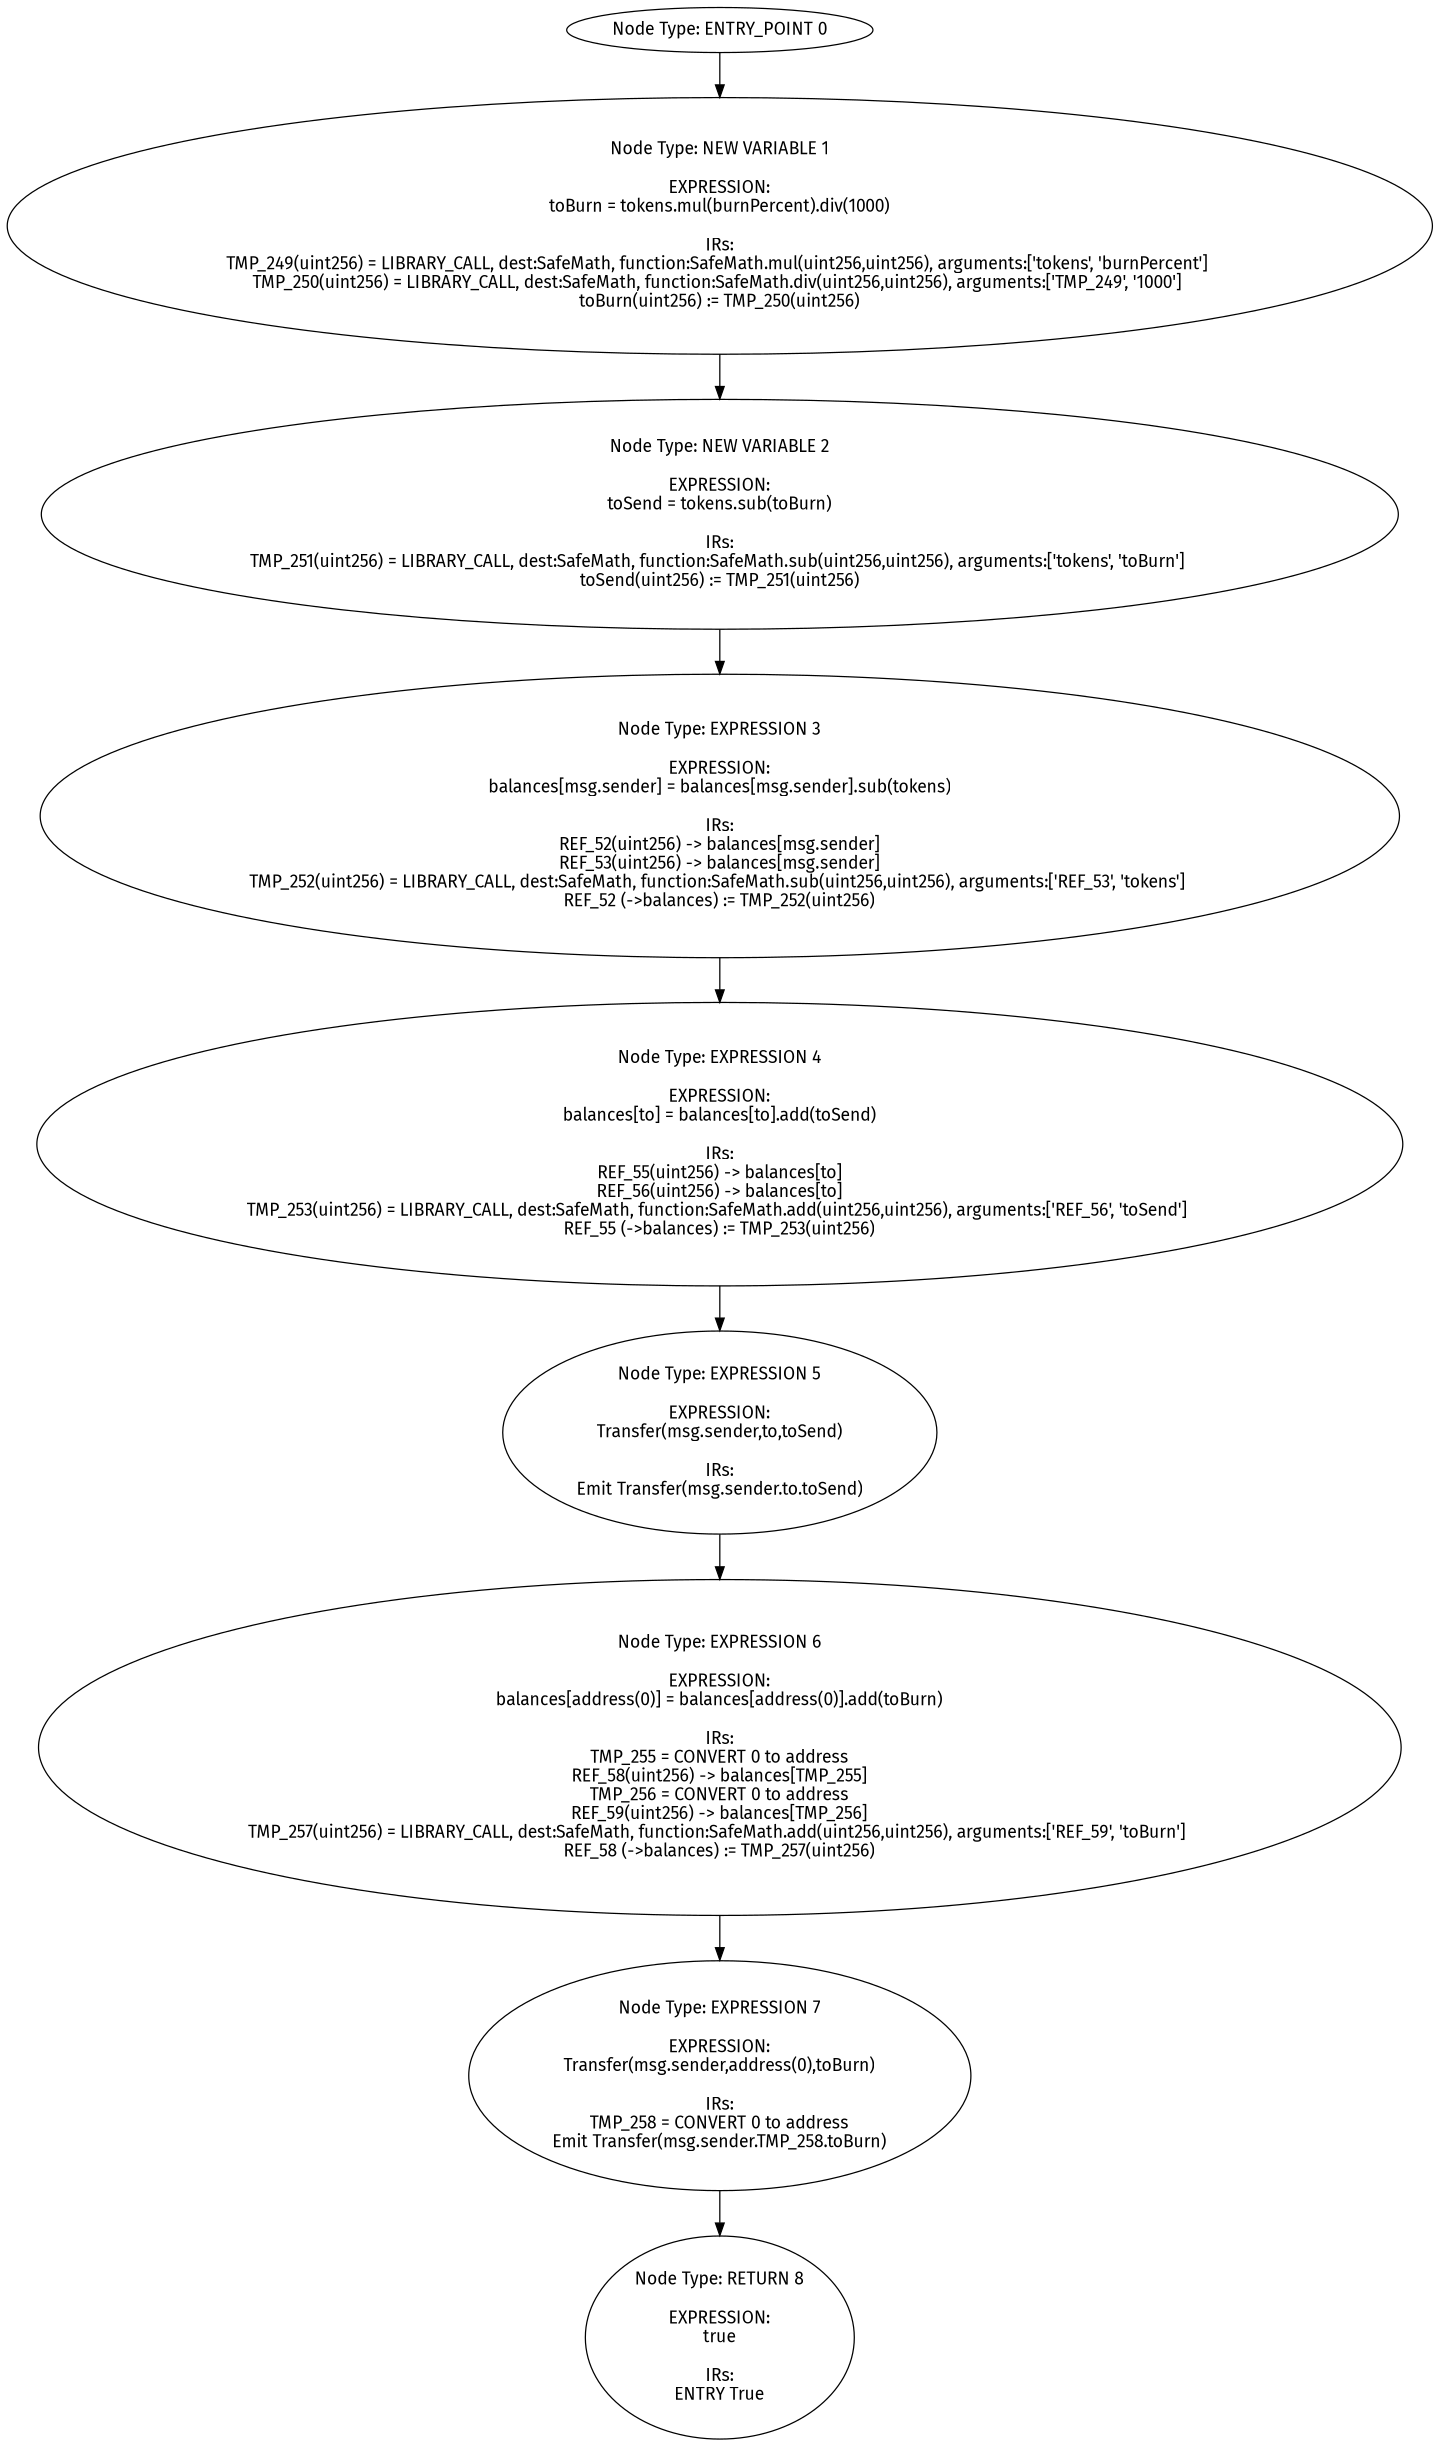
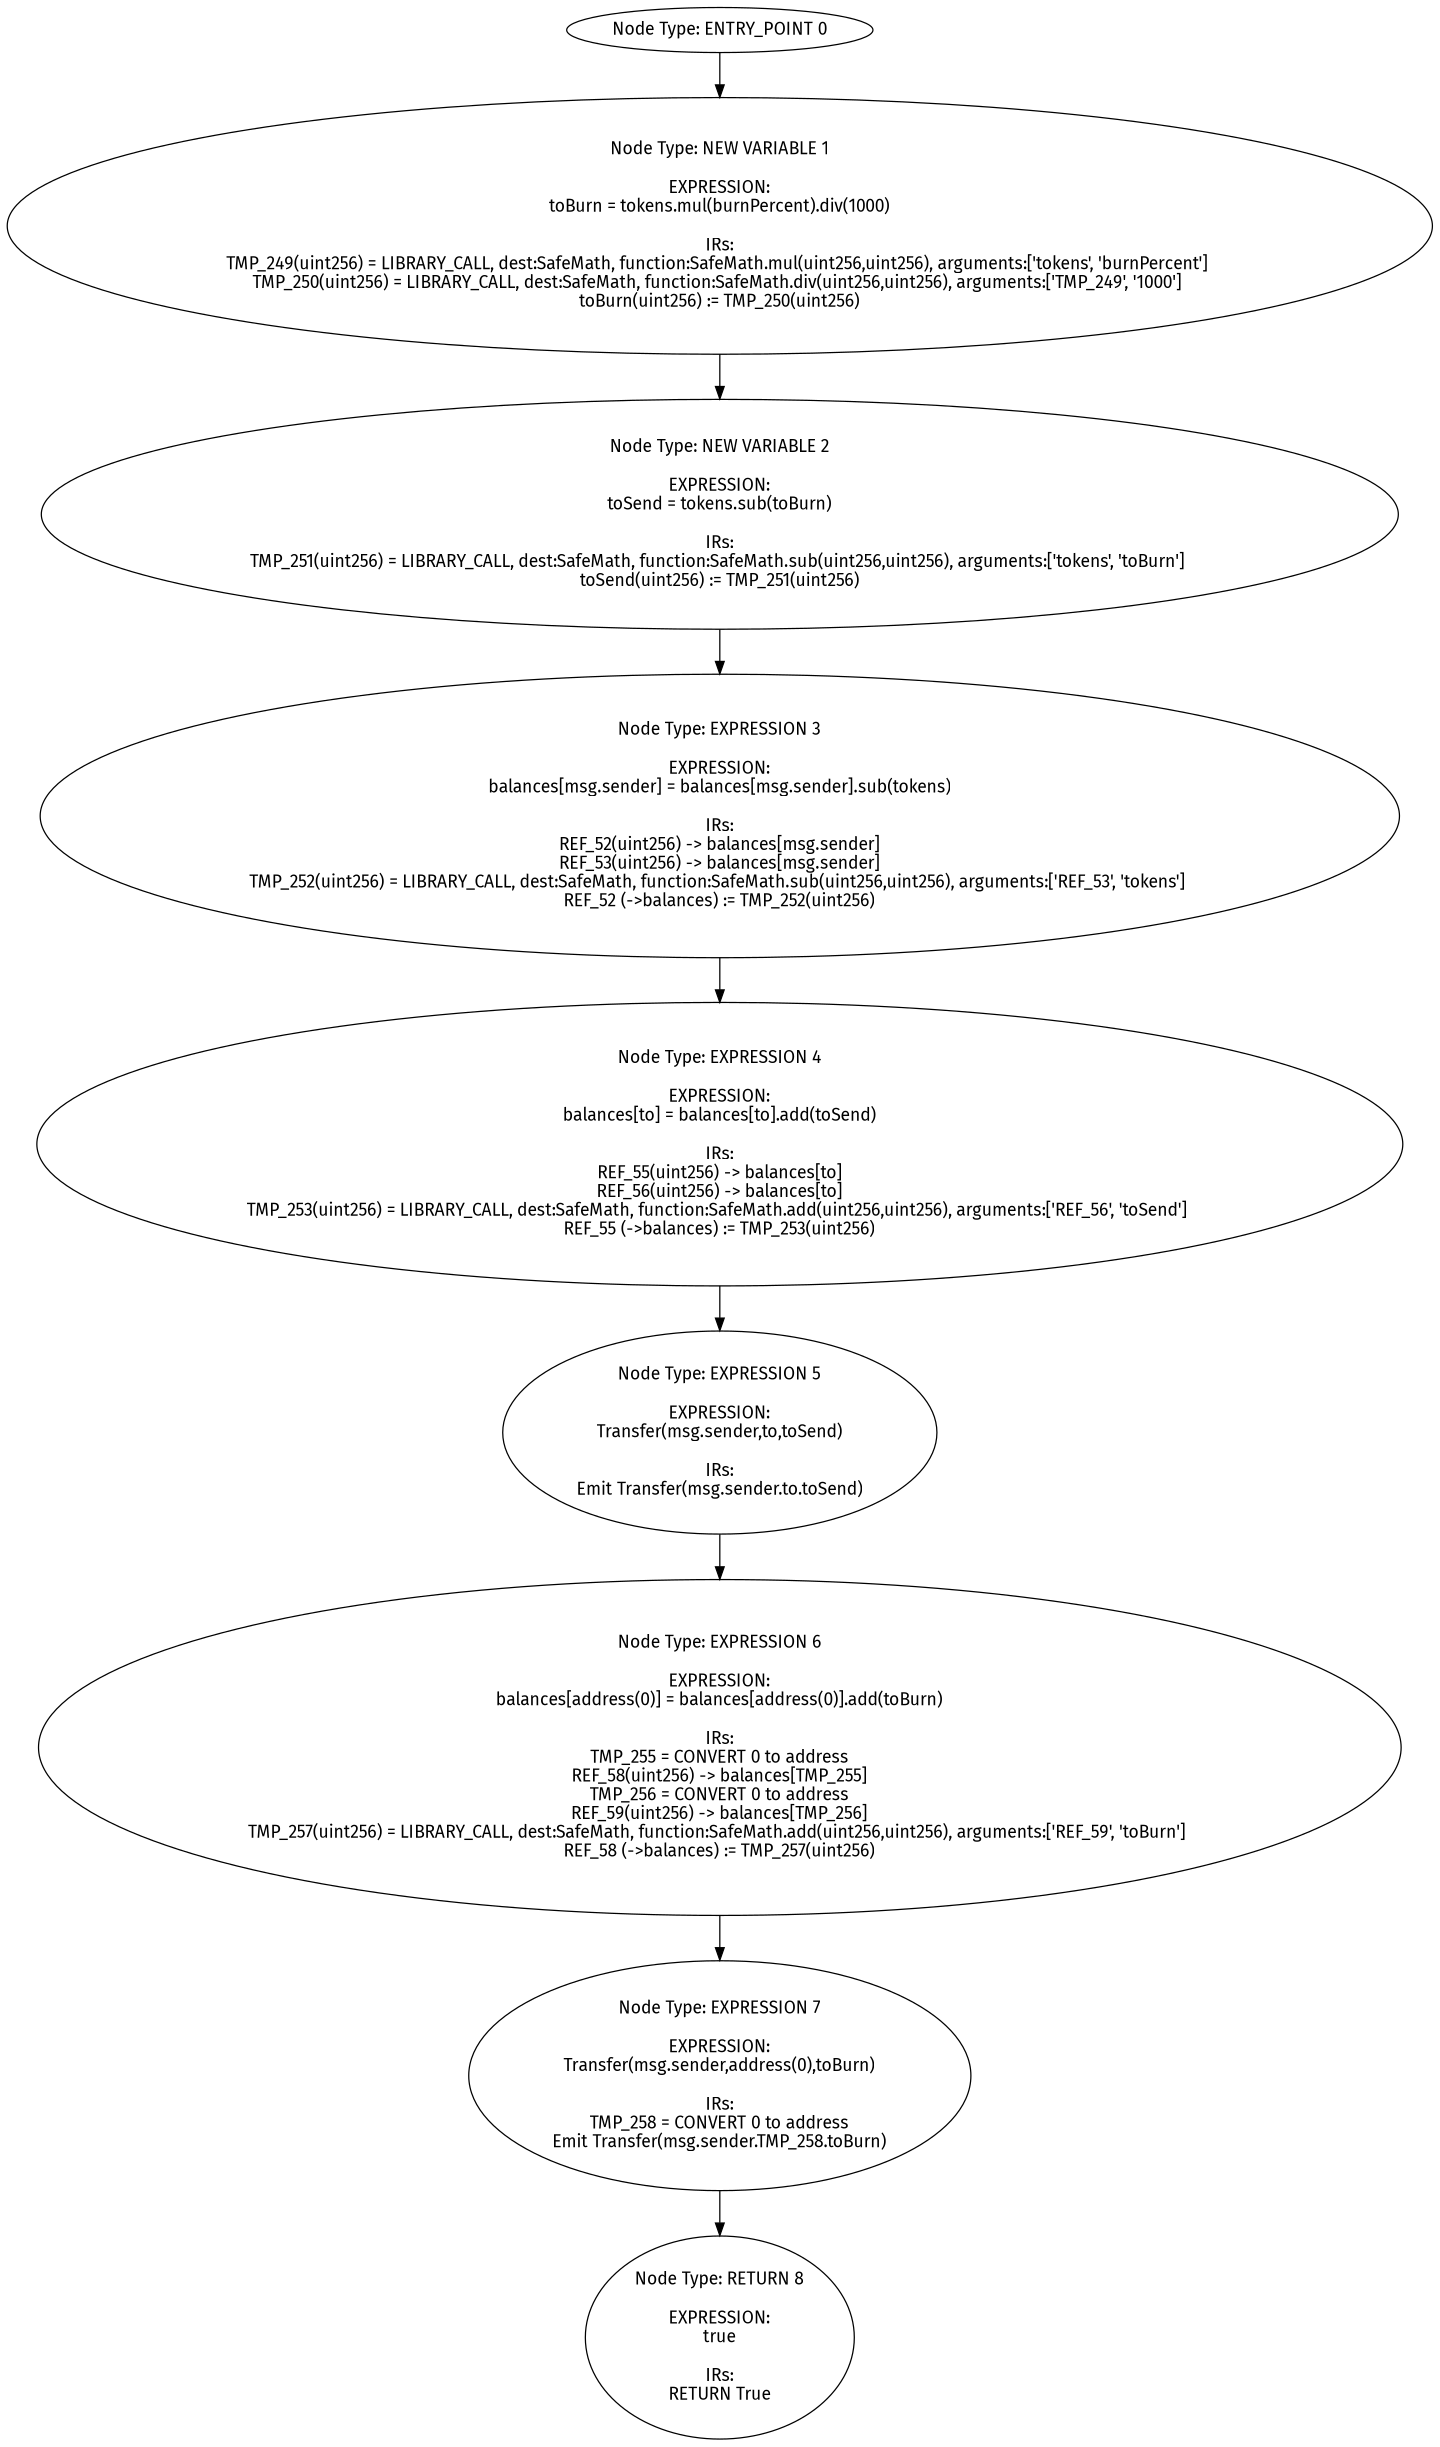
node "Node Type: RETURN 8 EXPRESSION: true IRs: ENTRY True": label "Node Type: RETURN 8 EXPRESSION: true IRs: ENTRY True" -> "Node Type: RETURN 8 EXPRESSION: true IRs: RETURN True"
